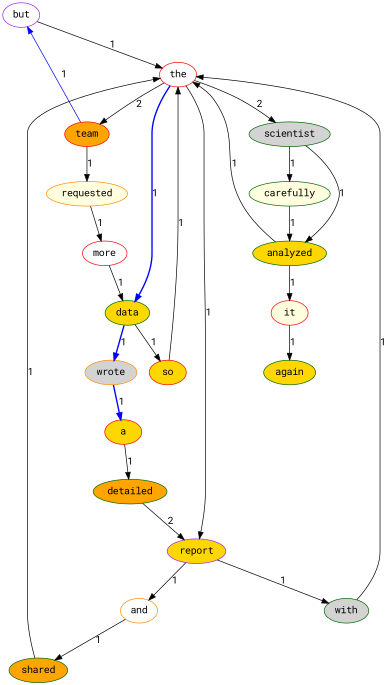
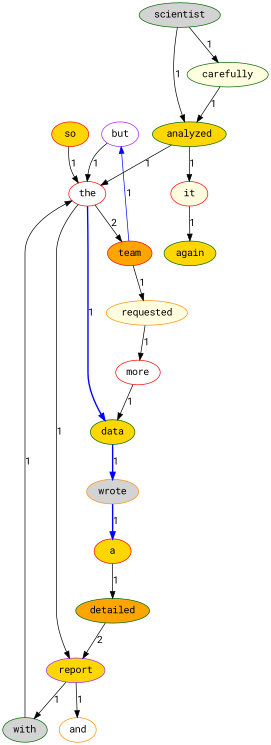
edge "the" -> "scientist": removed, label "2"
edge "data" -> "so": removed, label "1"
node "shared": removed
